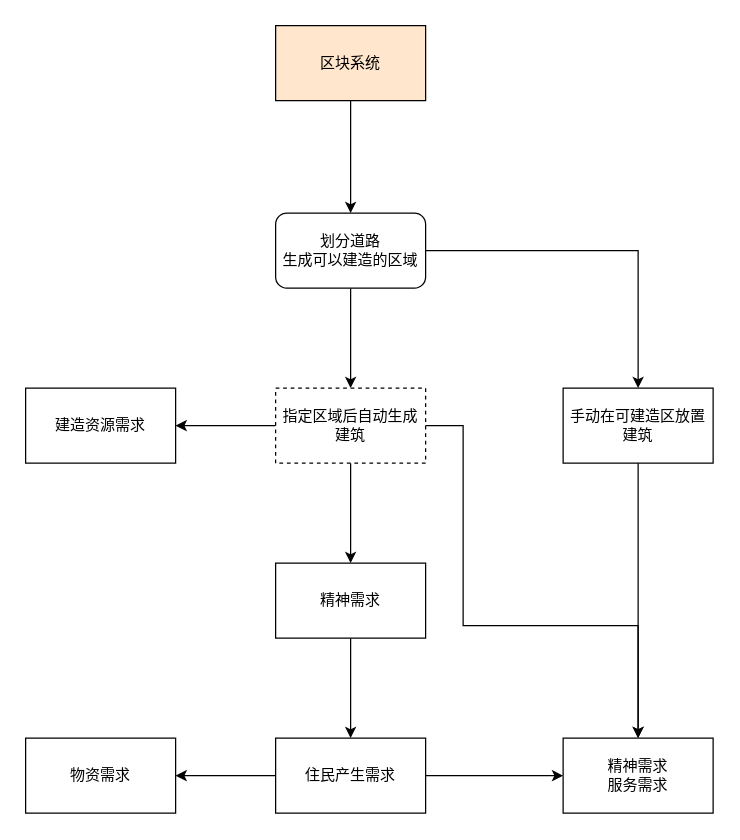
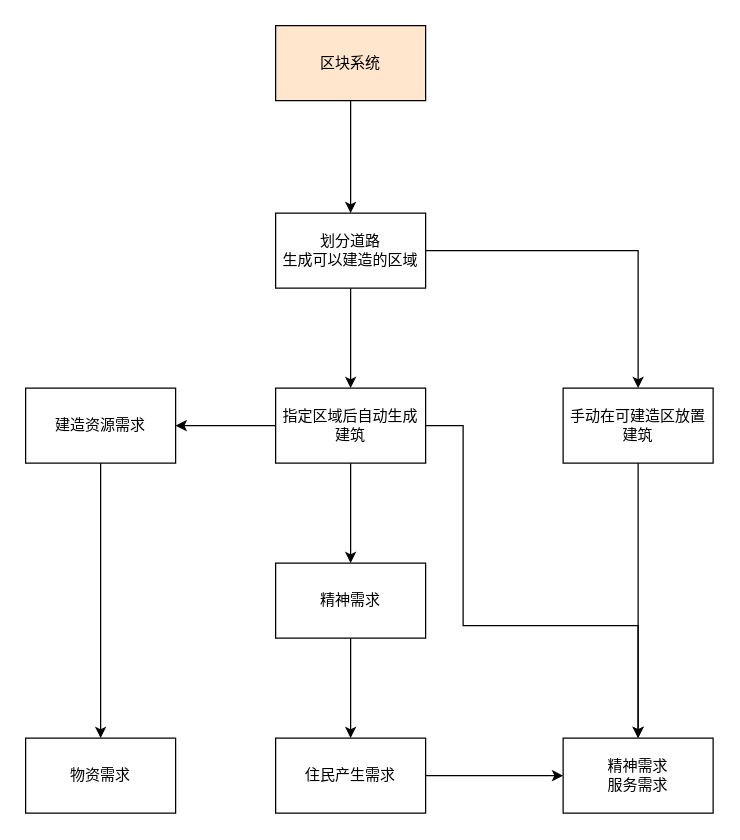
node "划分道路 生成可以建造的区域": shape rounded rectangle -> rectangle
node "指定区域后自动生成建筑": style dashed -> solid
edge "建造资源需求" -> "物资需求": added
edge "住民产生需求" -> "物资需求": removed
